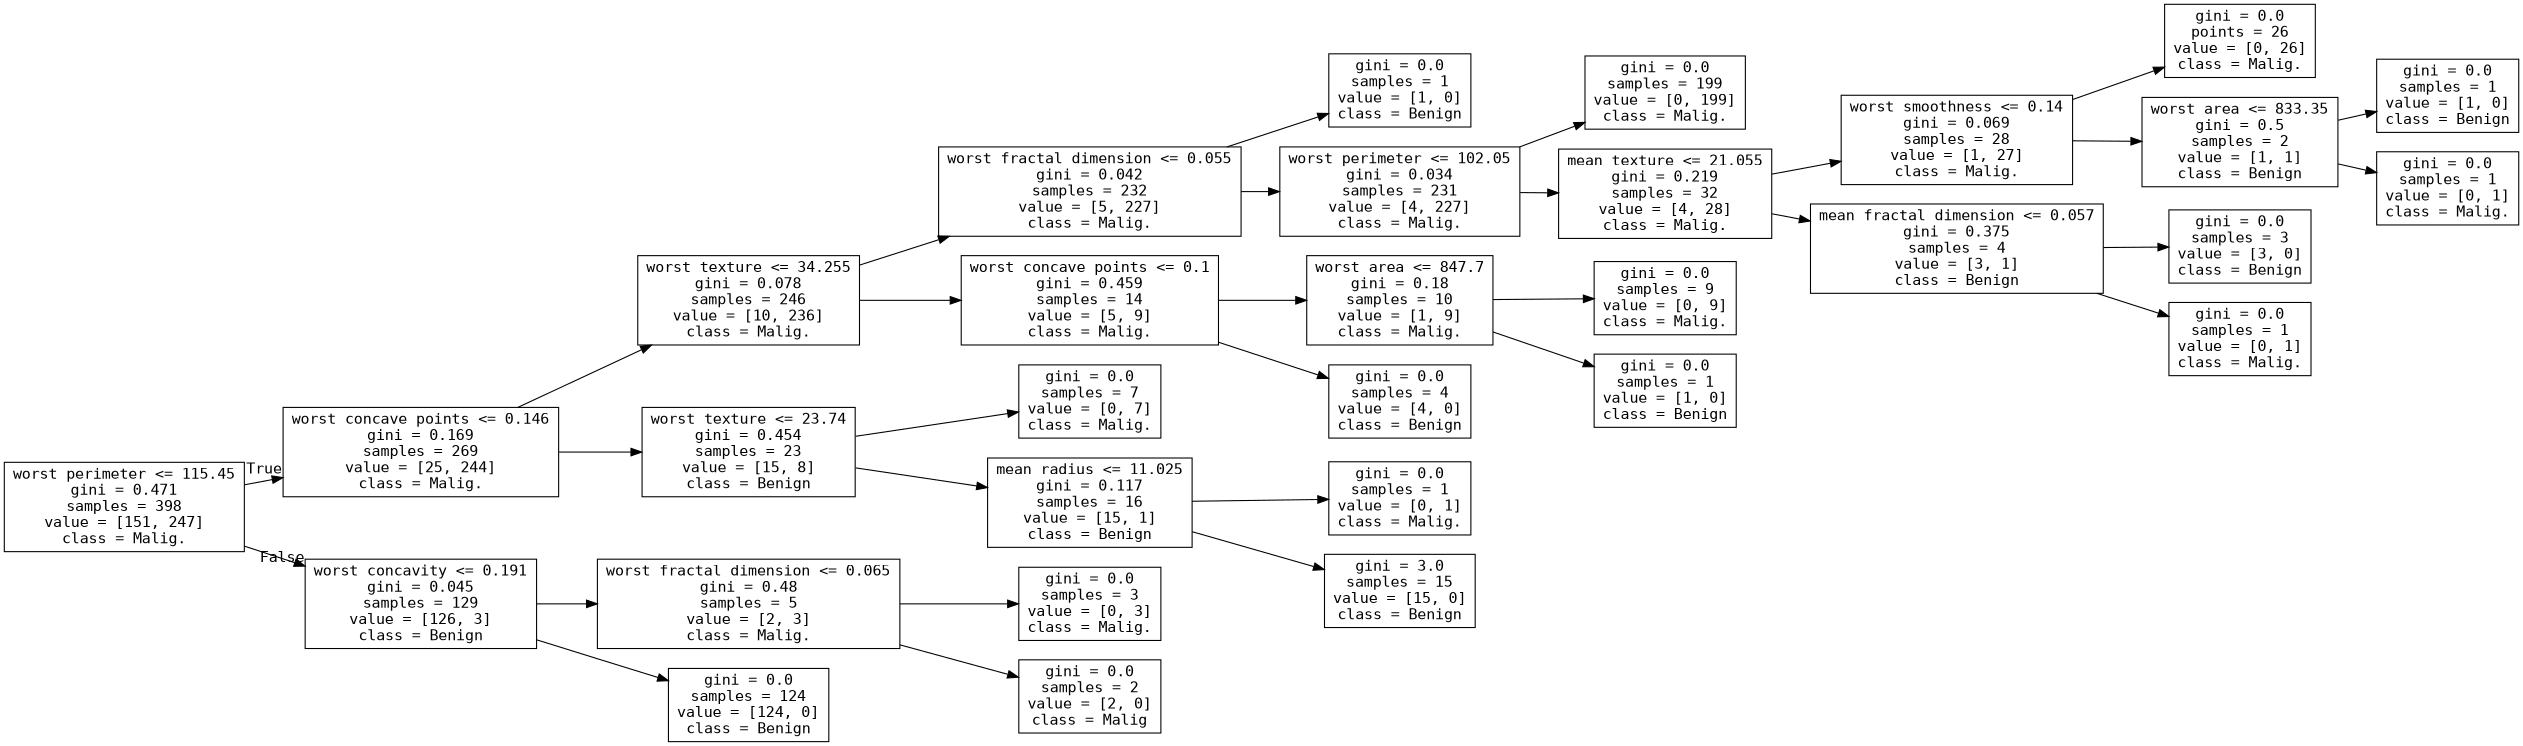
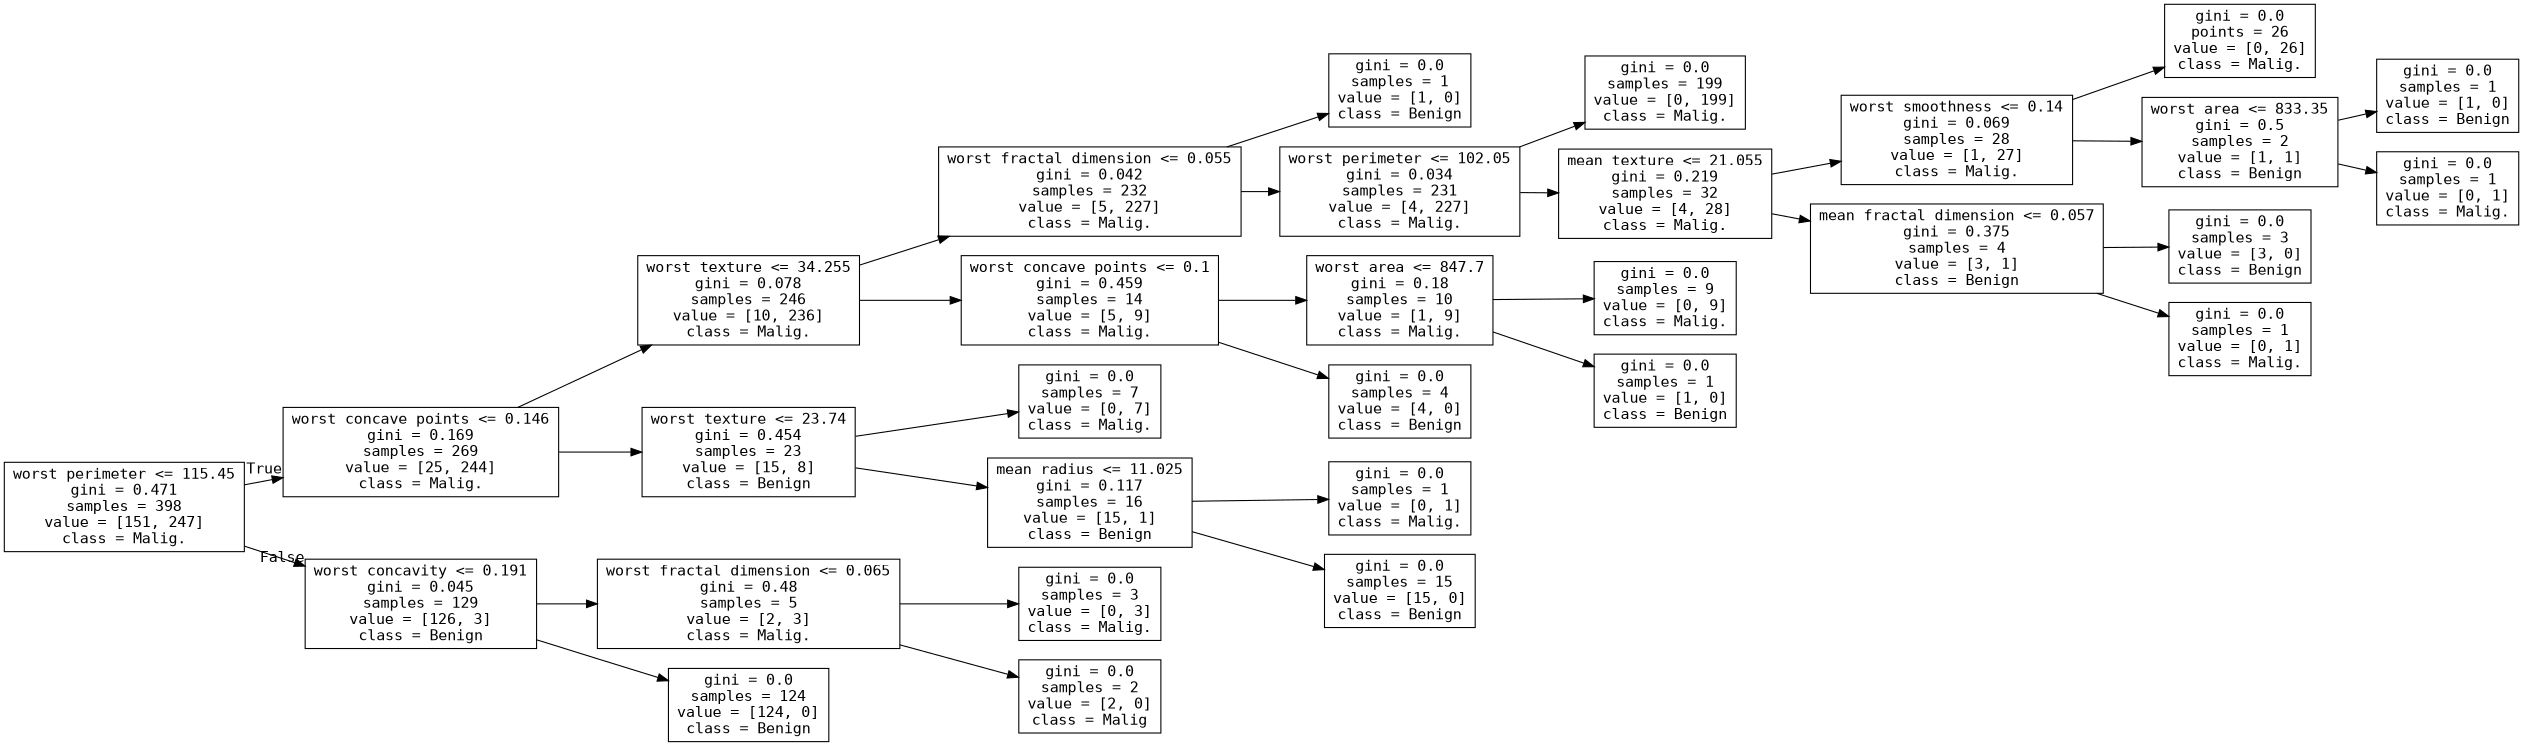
node "gini = 3.0 samples = 15 value = [15, 0] class = Benign": label "gini = 3.0 samples = 15 value = [15, 0] class = Benign" -> "gini = 0.0 samples = 15 value = [15, 0] class = Benign"
